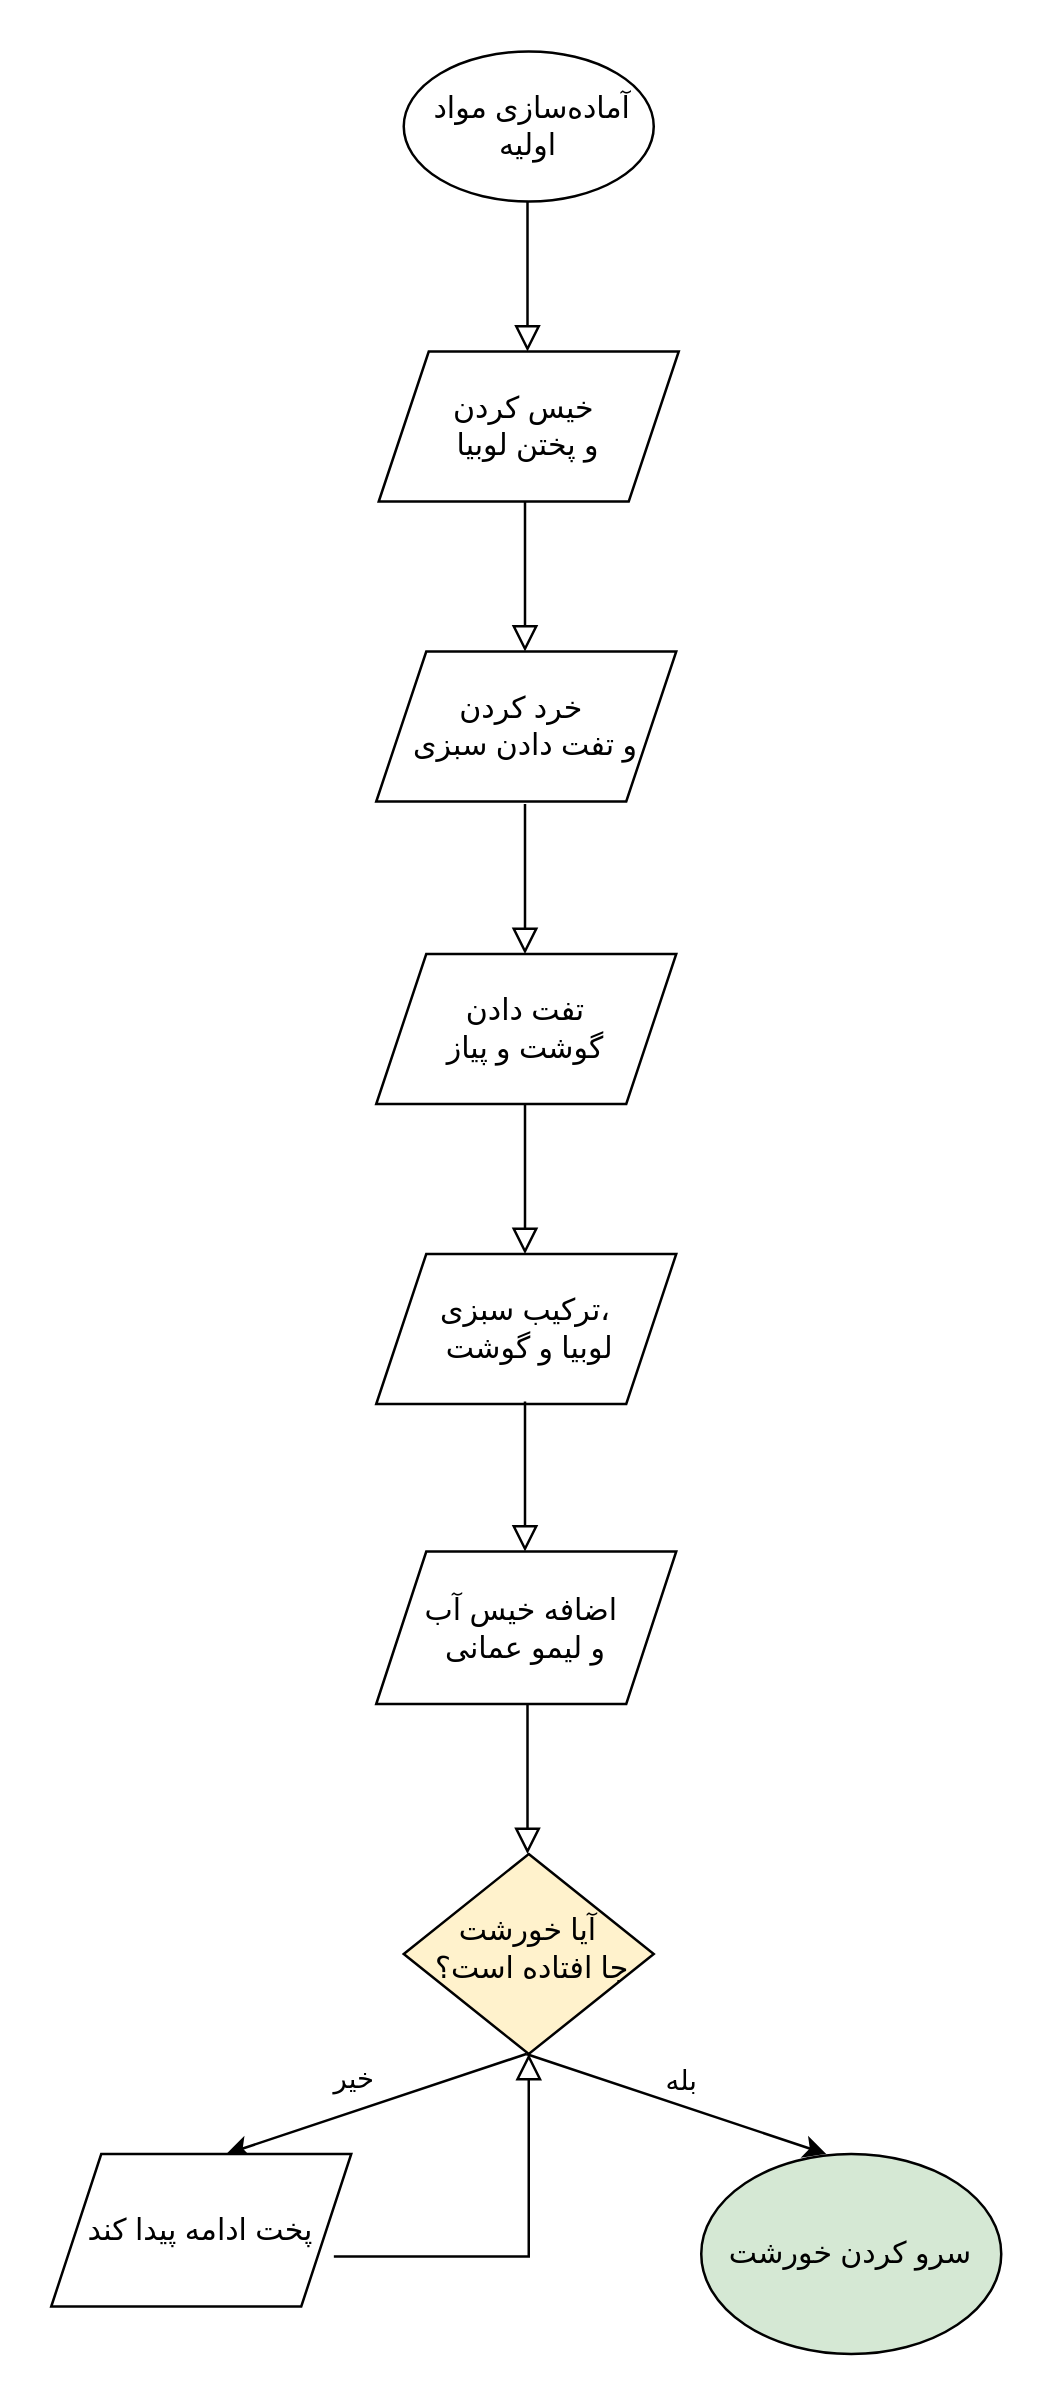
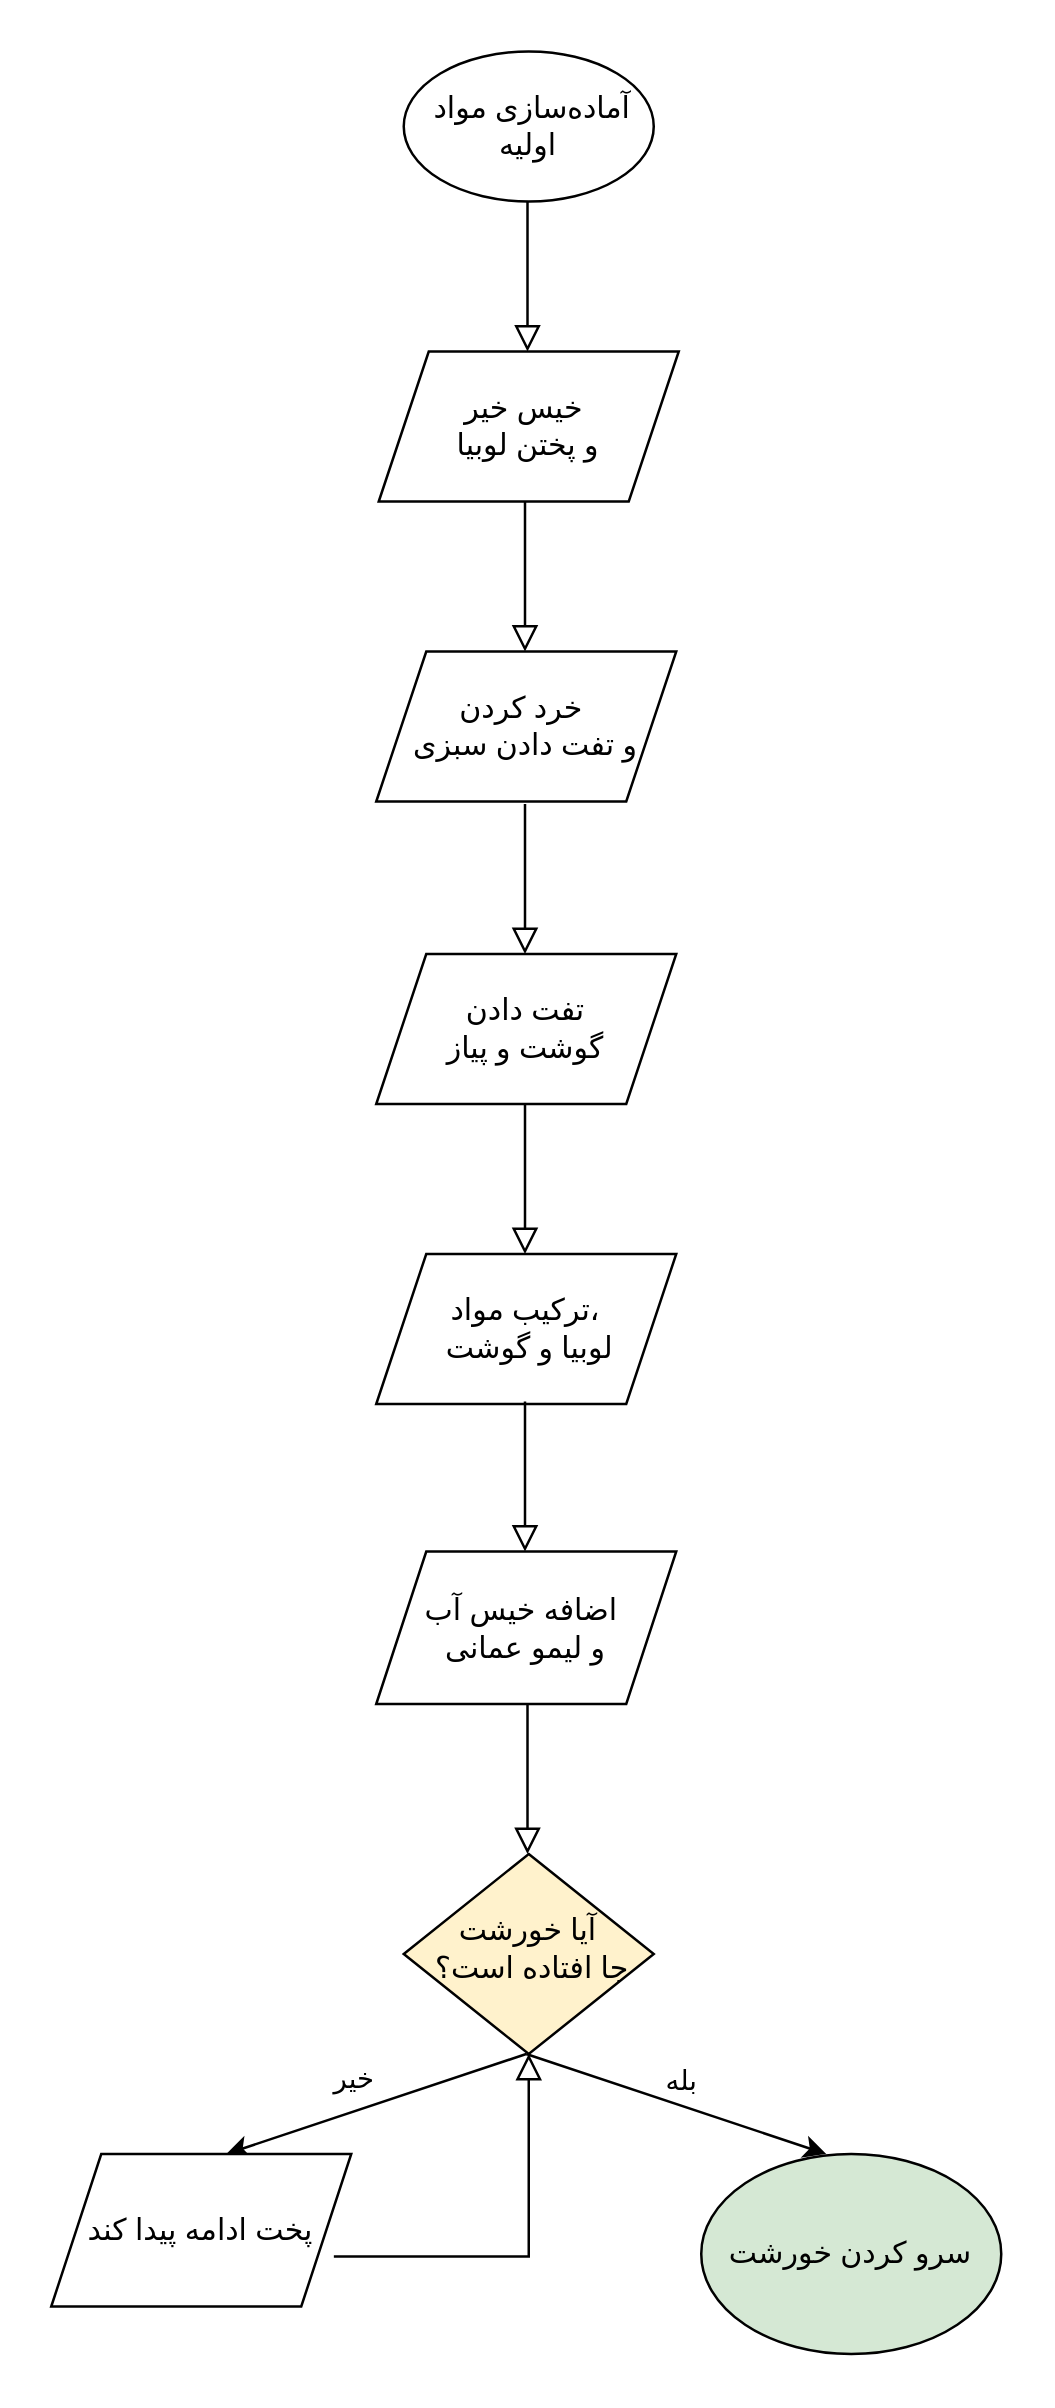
node "خیس کردن و پختن لوبیا": label "خیس کردن و پختن لوبیا" -> "خیس خیر و پختن لوبیا"
node "ترکیب سبزی، لوبیا و گوشت": label "ترکیب سبزی، لوبیا و گوشت" -> "ترکیب مواد، لوبیا و گوشت"
